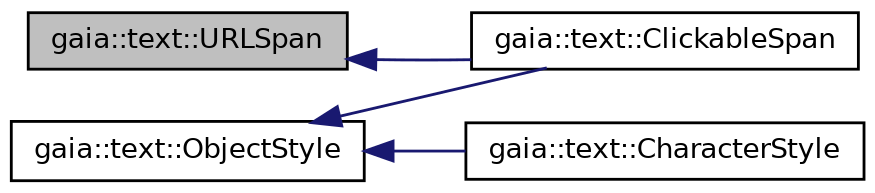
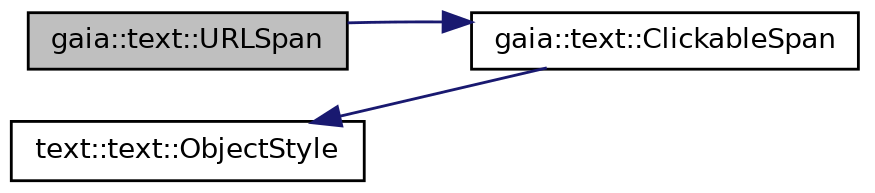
edge "gaia::text::ClickableSpan" -> "gaia::text::URLSpan": reversed
node "gaia::text::ObjectStyle": label "gaia::text::ObjectStyle" -> "text::text::ObjectStyle"
node "gaia::text::CharacterStyle": removed
